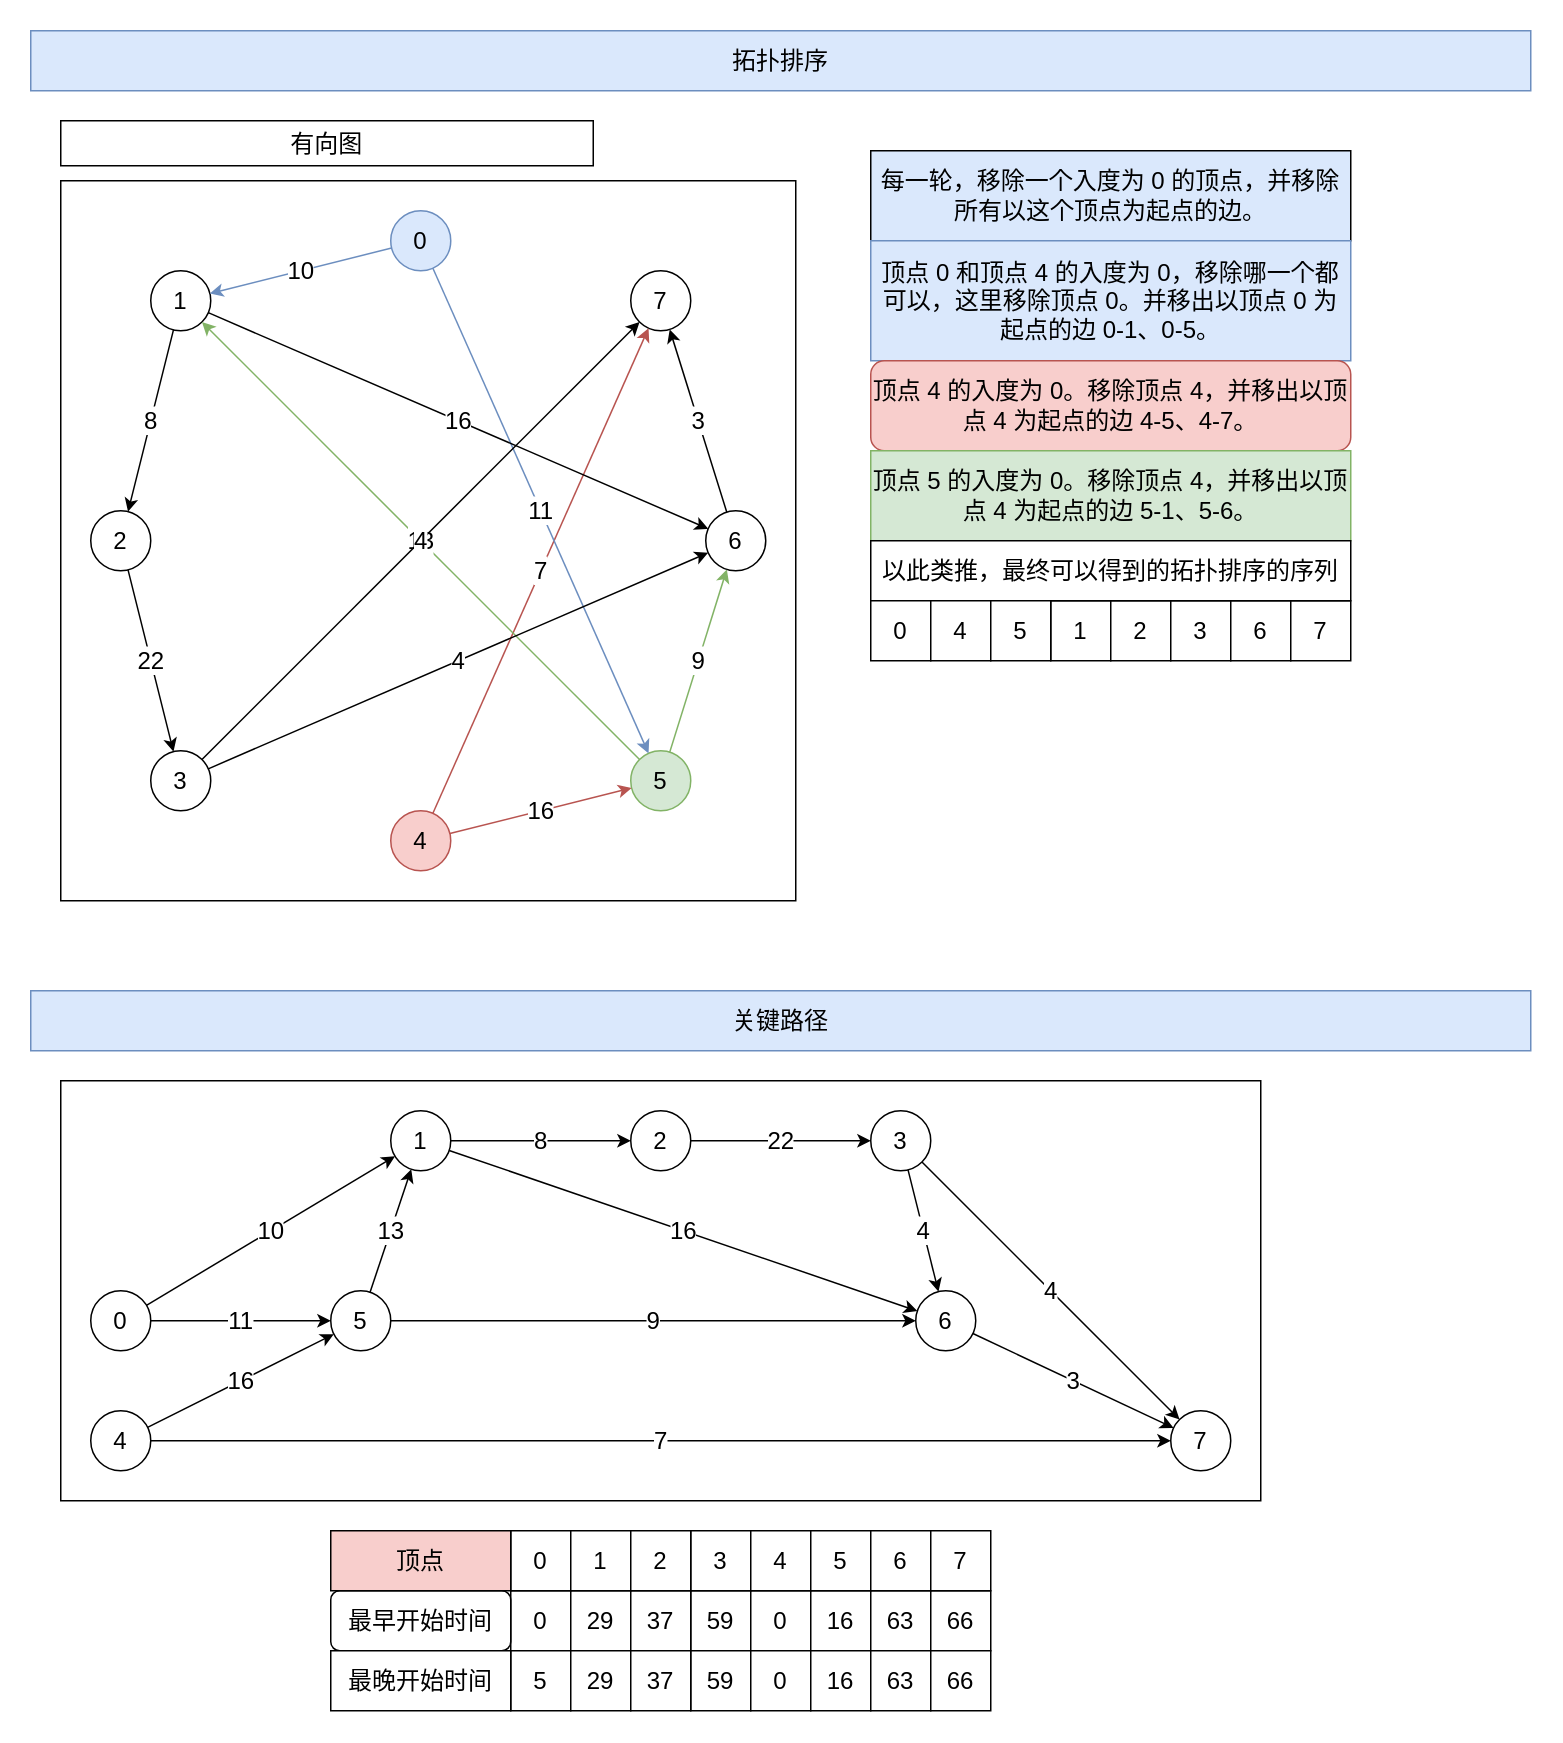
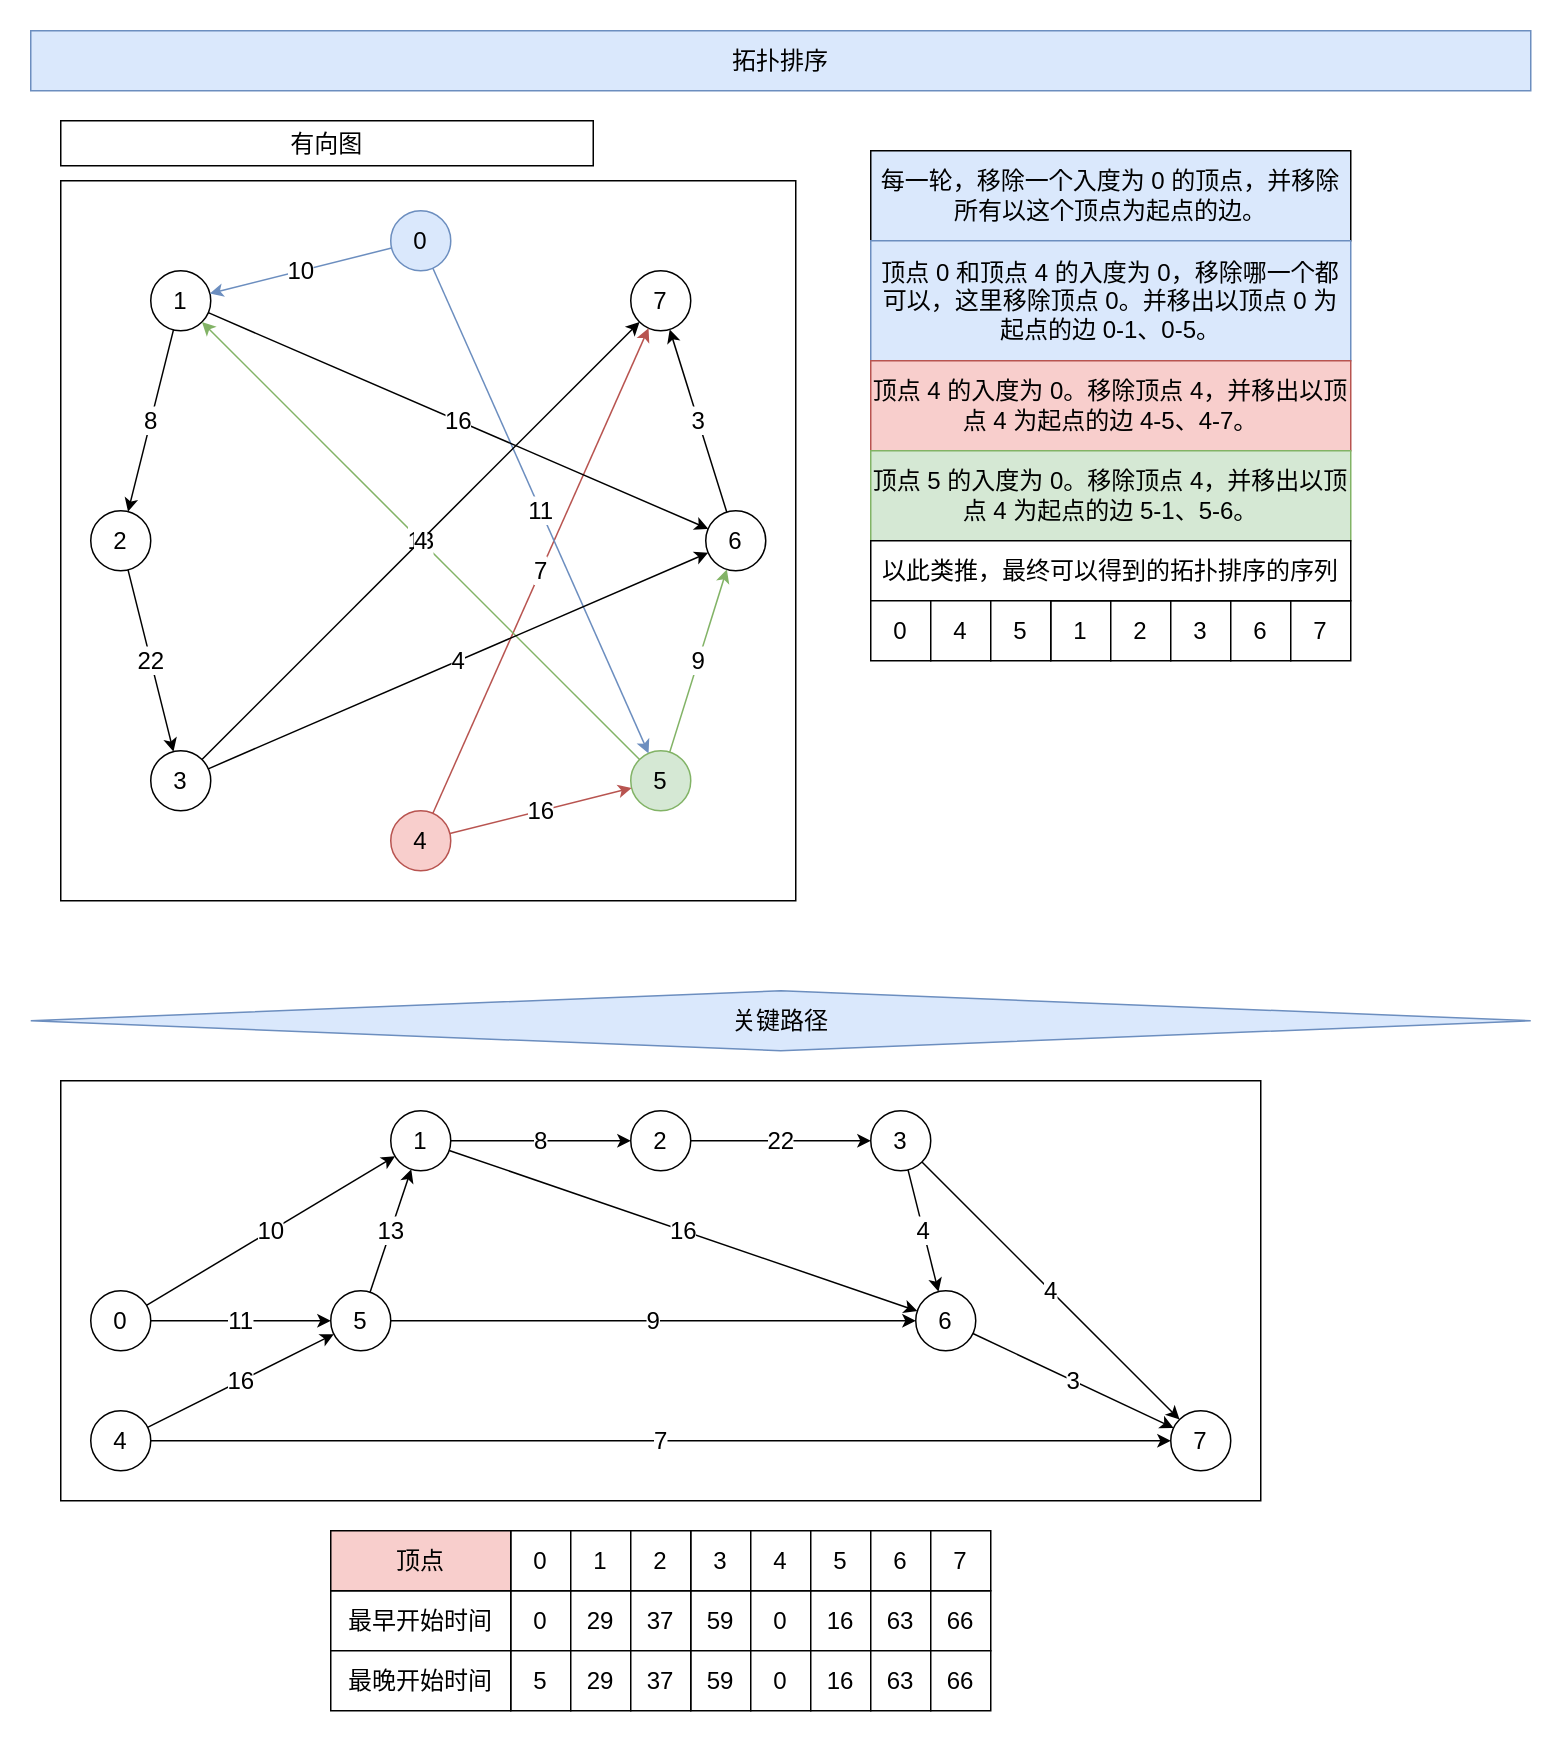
node "顶点 4 的入度为 0。移除顶点 4，并移出以顶点 4 为起点的边 4-5、4-7。": shape rounded rectangle -> rectangle
node "关键路径": shape rectangle -> diamond
node "最早开始时间": shape rounded rectangle -> rectangle
